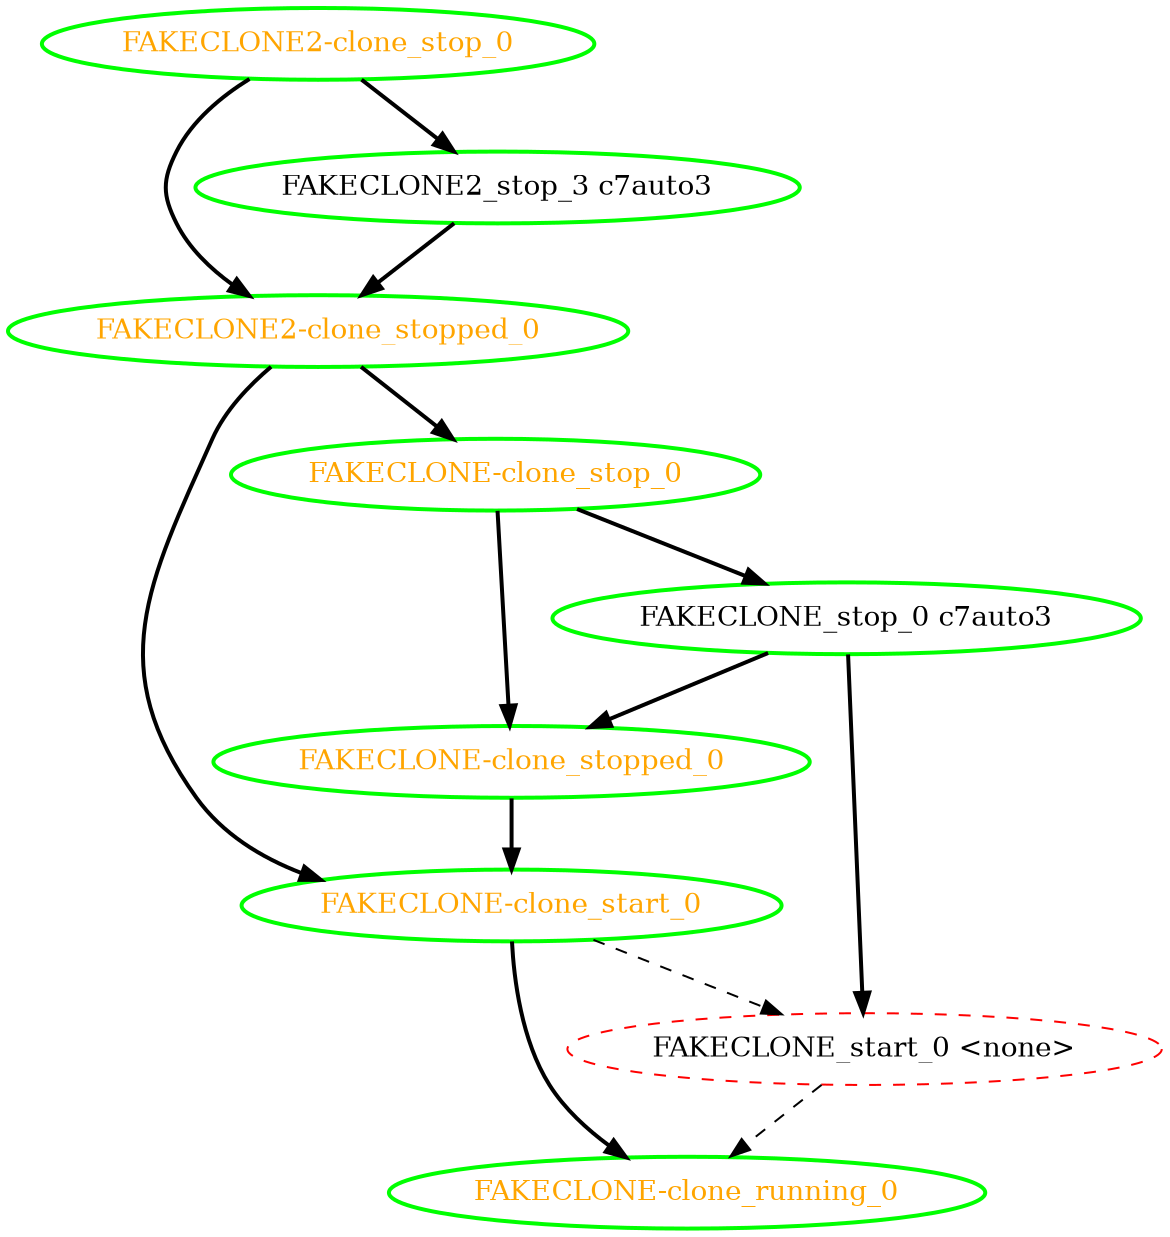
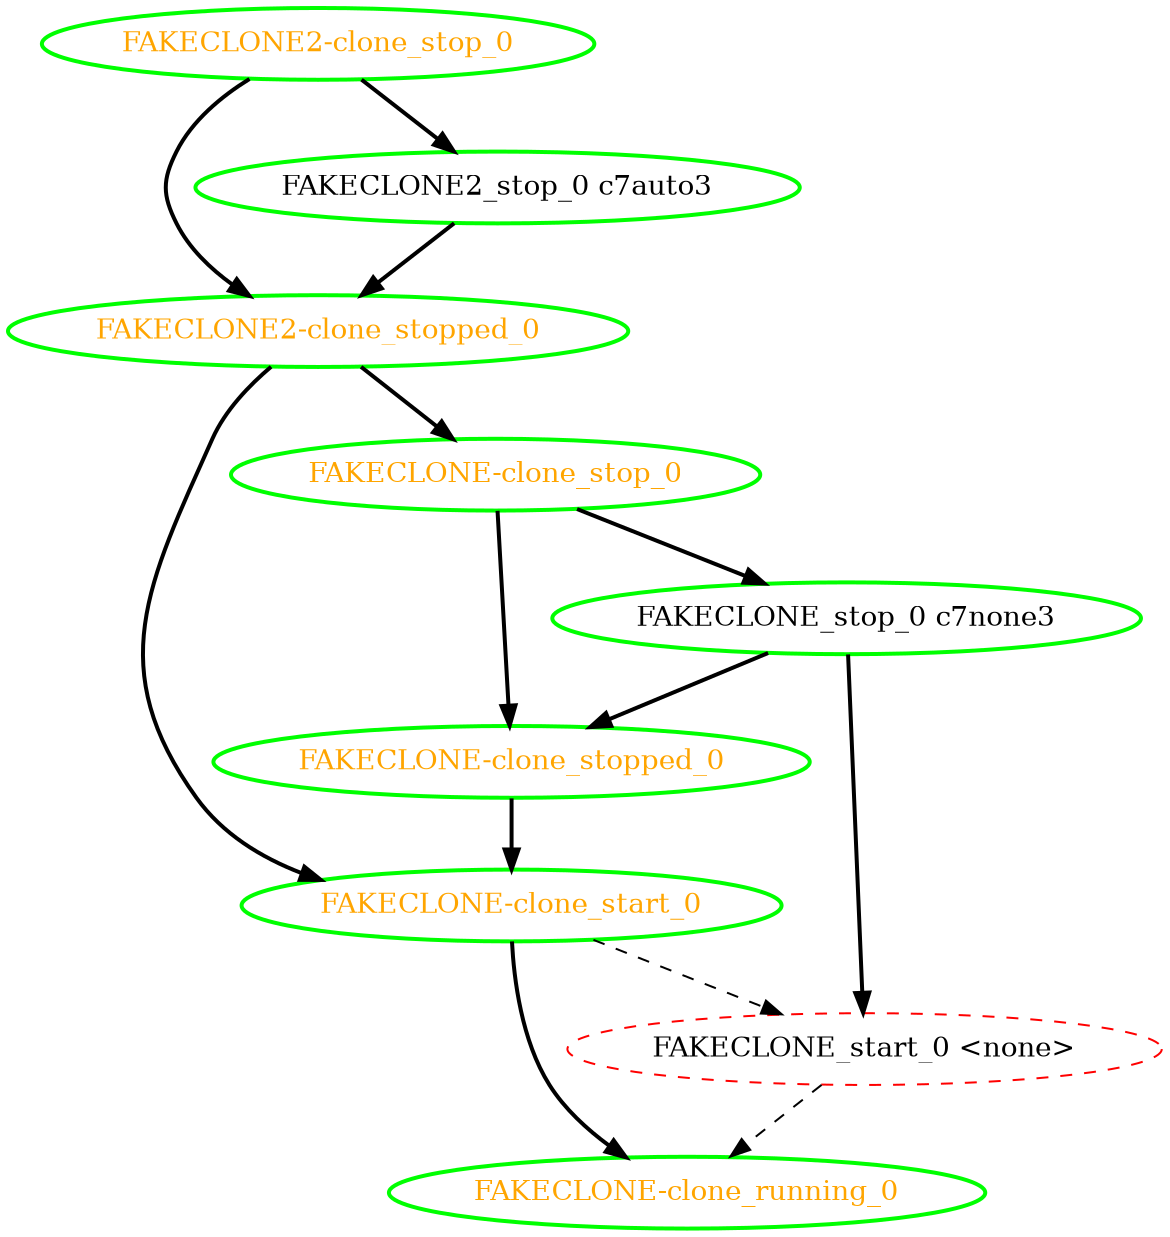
node "FAKECLONE2_stop_3 c7auto3": label "FAKECLONE2_stop_3 c7auto3" -> "FAKECLONE2_stop_0 c7auto3"
node "FAKECLONE_stop_0 c7auto3": label "FAKECLONE_stop_0 c7auto3" -> "FAKECLONE_stop_0 c7none3"
